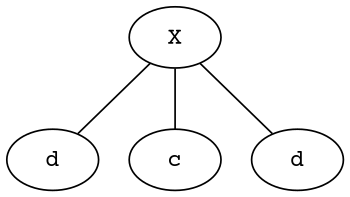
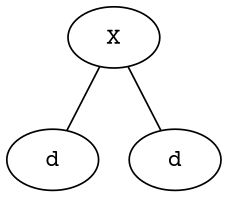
node "c": removed
